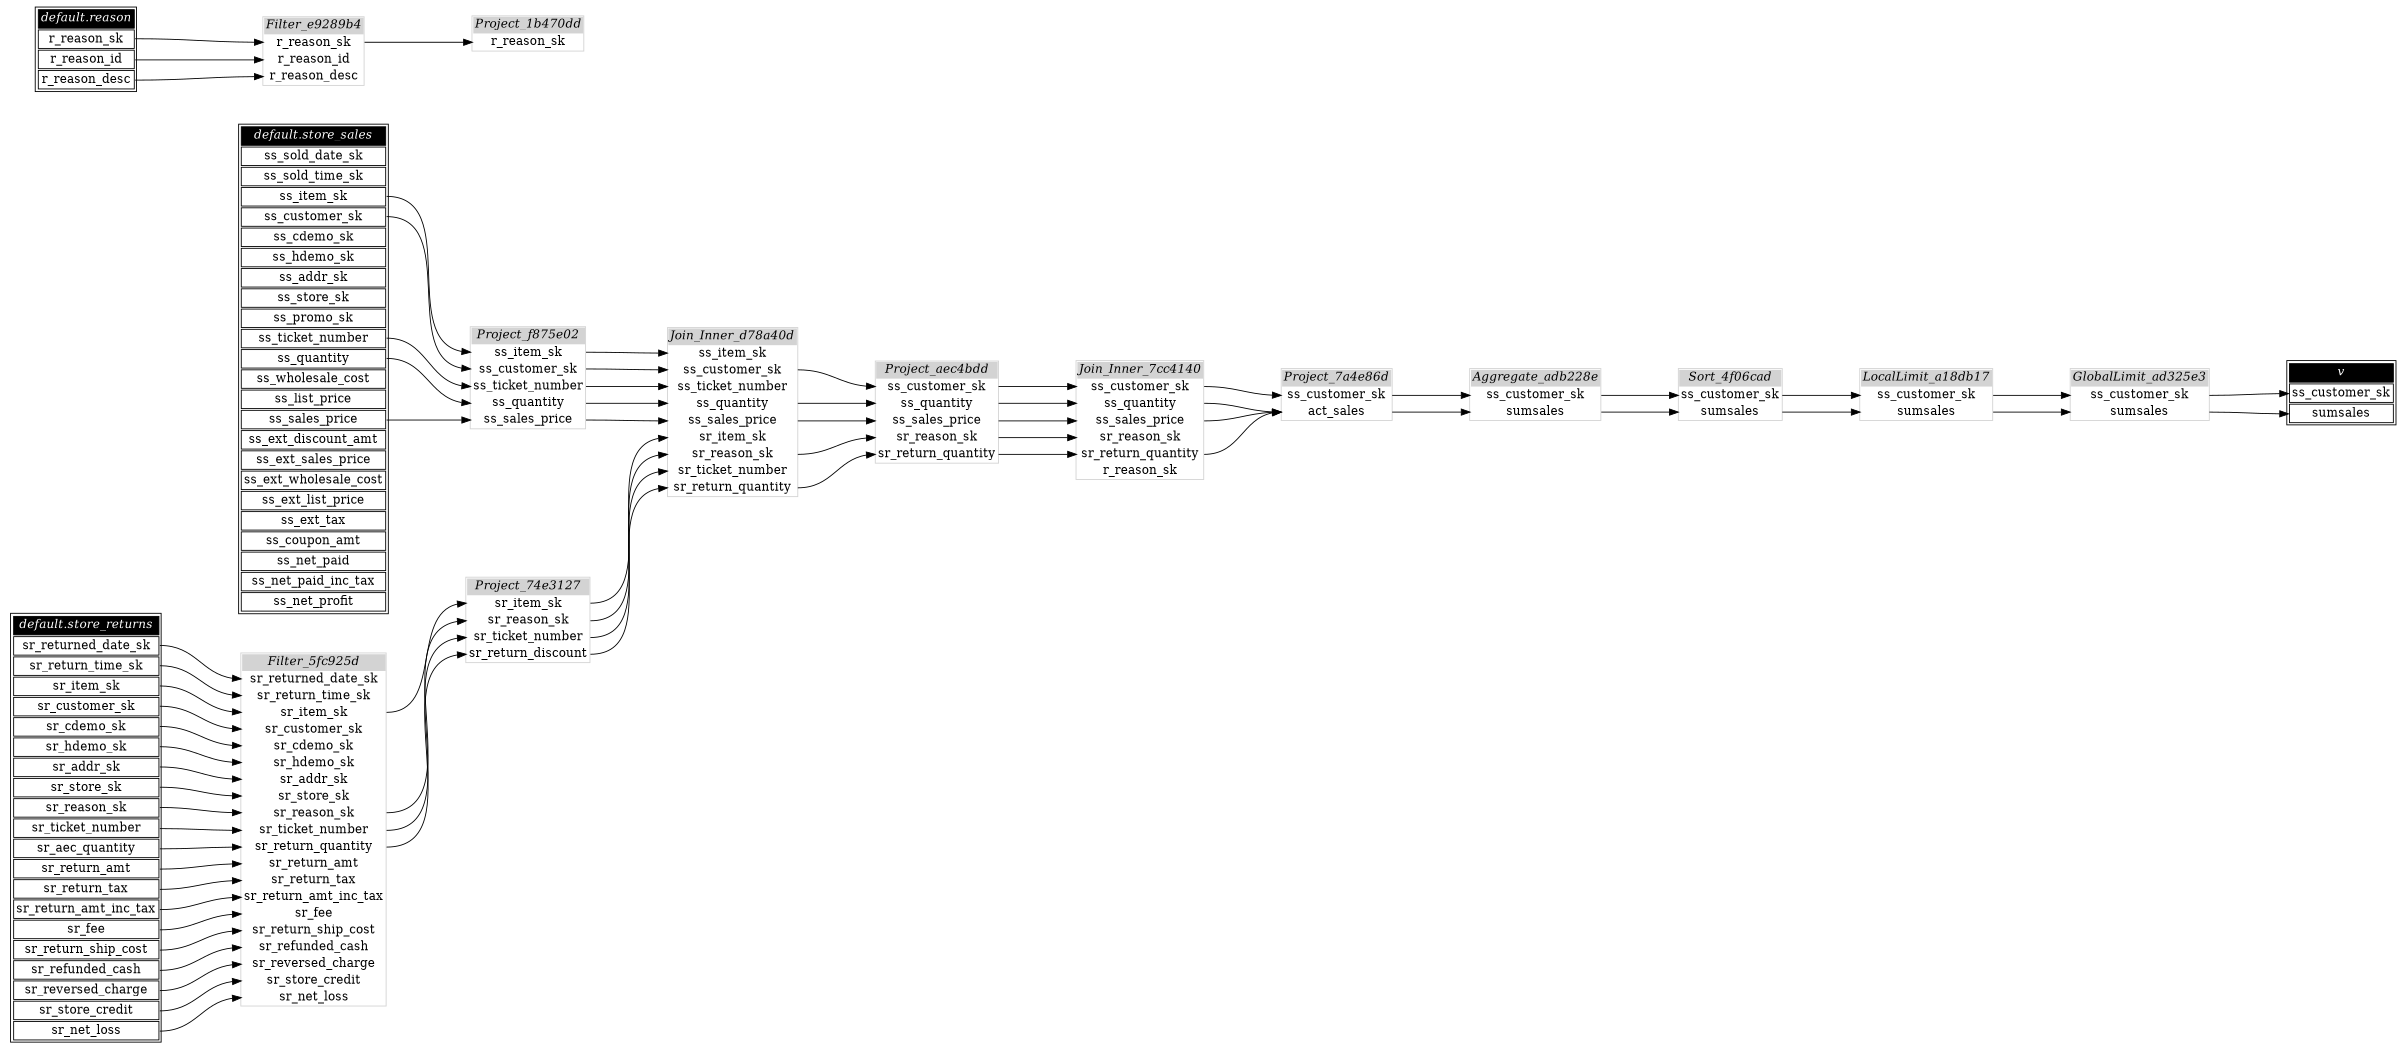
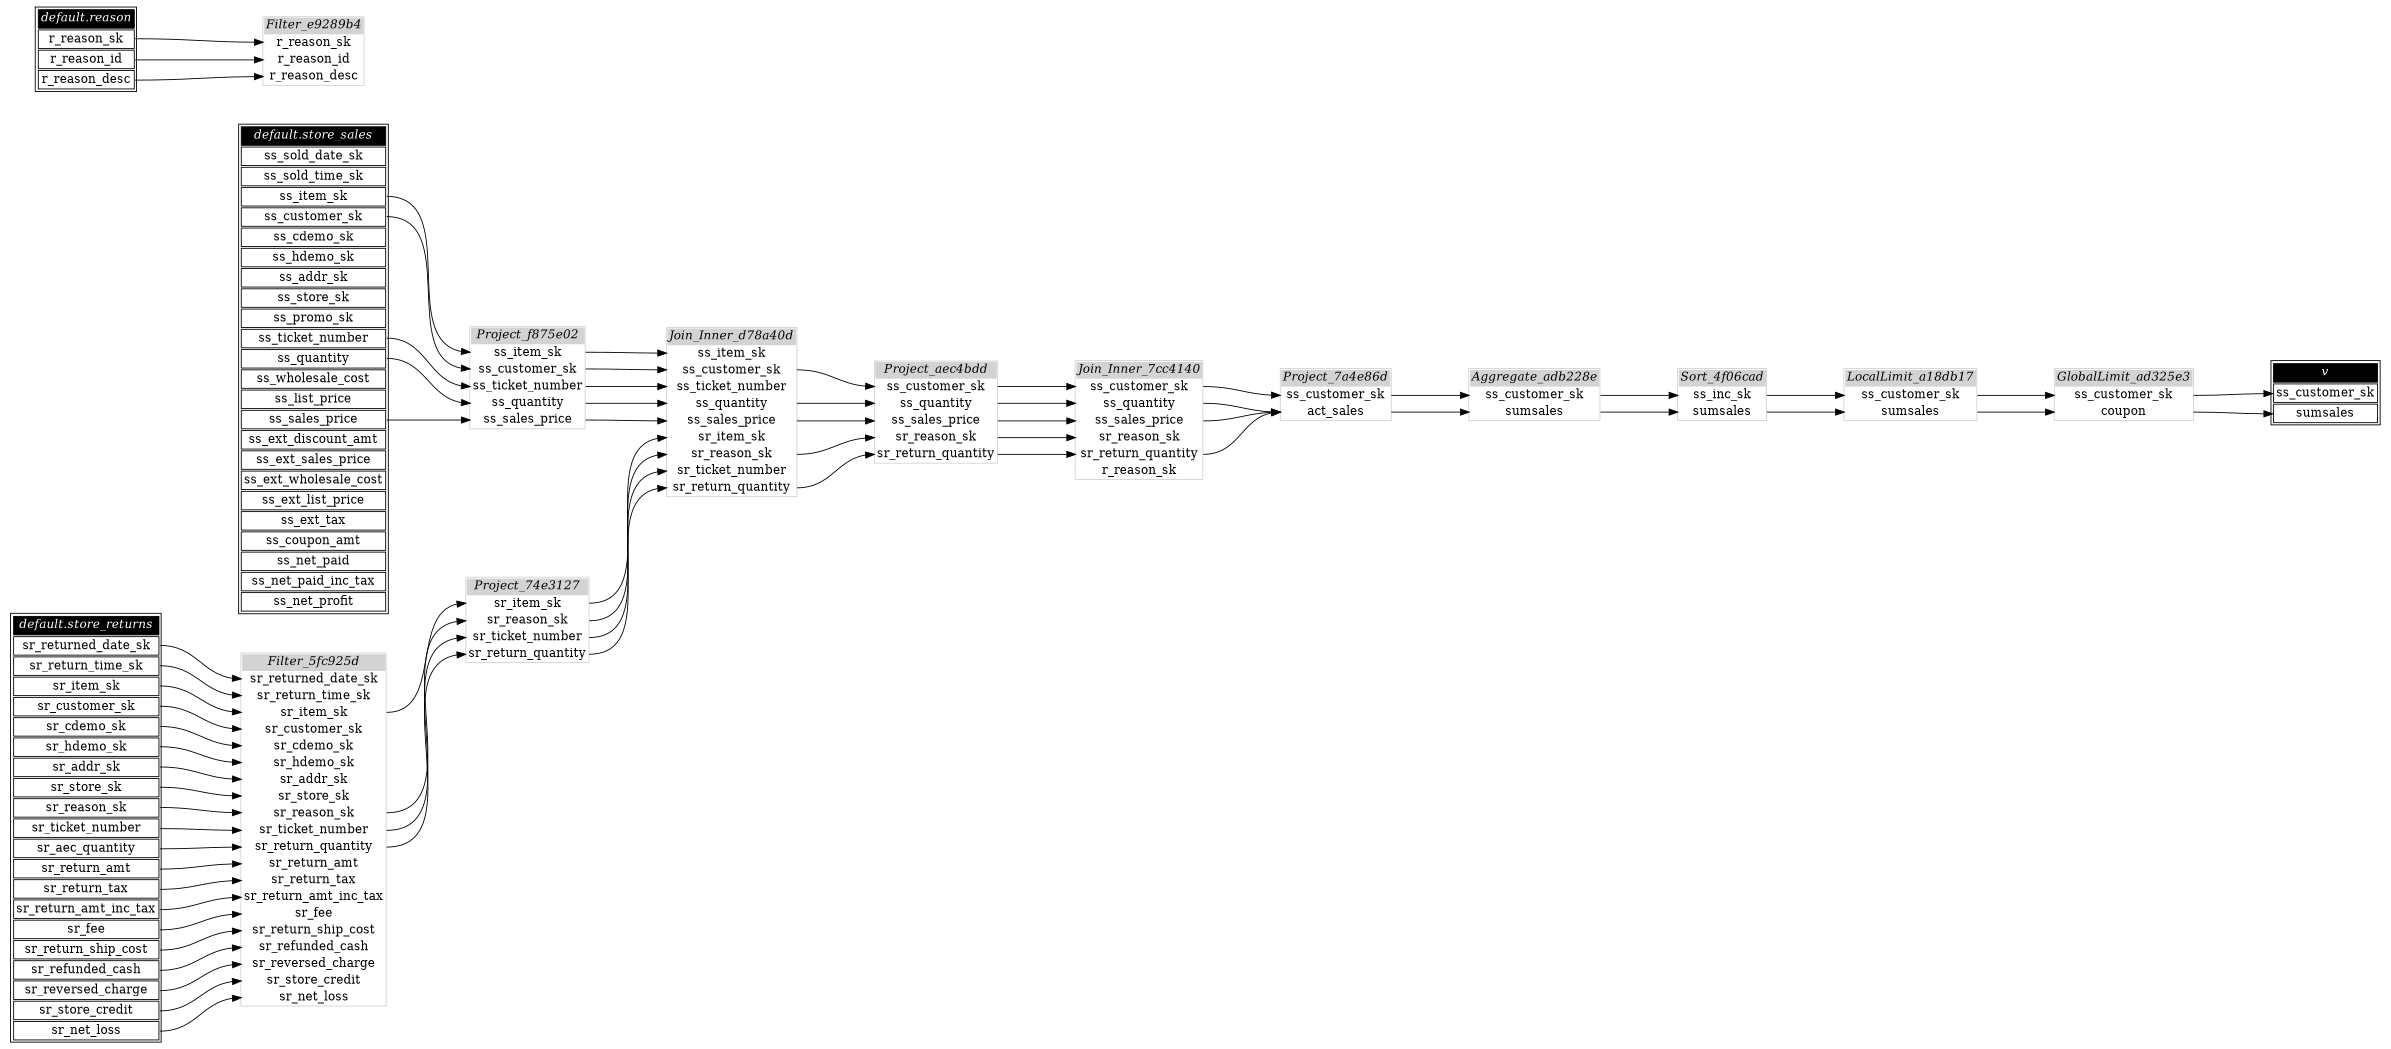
node "Project_1b470dd": removed
node "Sort_4f06cad": text "ss_customer_sk" -> "ss_inc_sk"
node "GlobalLimit_ad325e3": text "sumsales" -> "coupon"
node "Project_74e3127": text "sr_return_discount" -> "sr_return_quantity"
